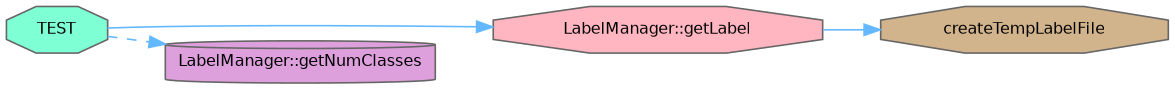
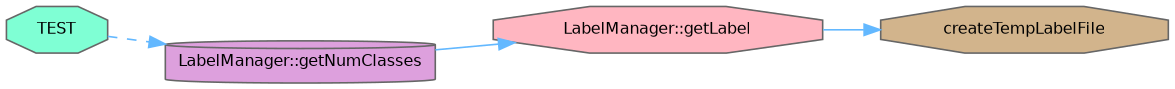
edge "TEST" -> "LabelManager::getLabel": now "LabelManager::getNumClasses" -> "LabelManager::getLabel"
